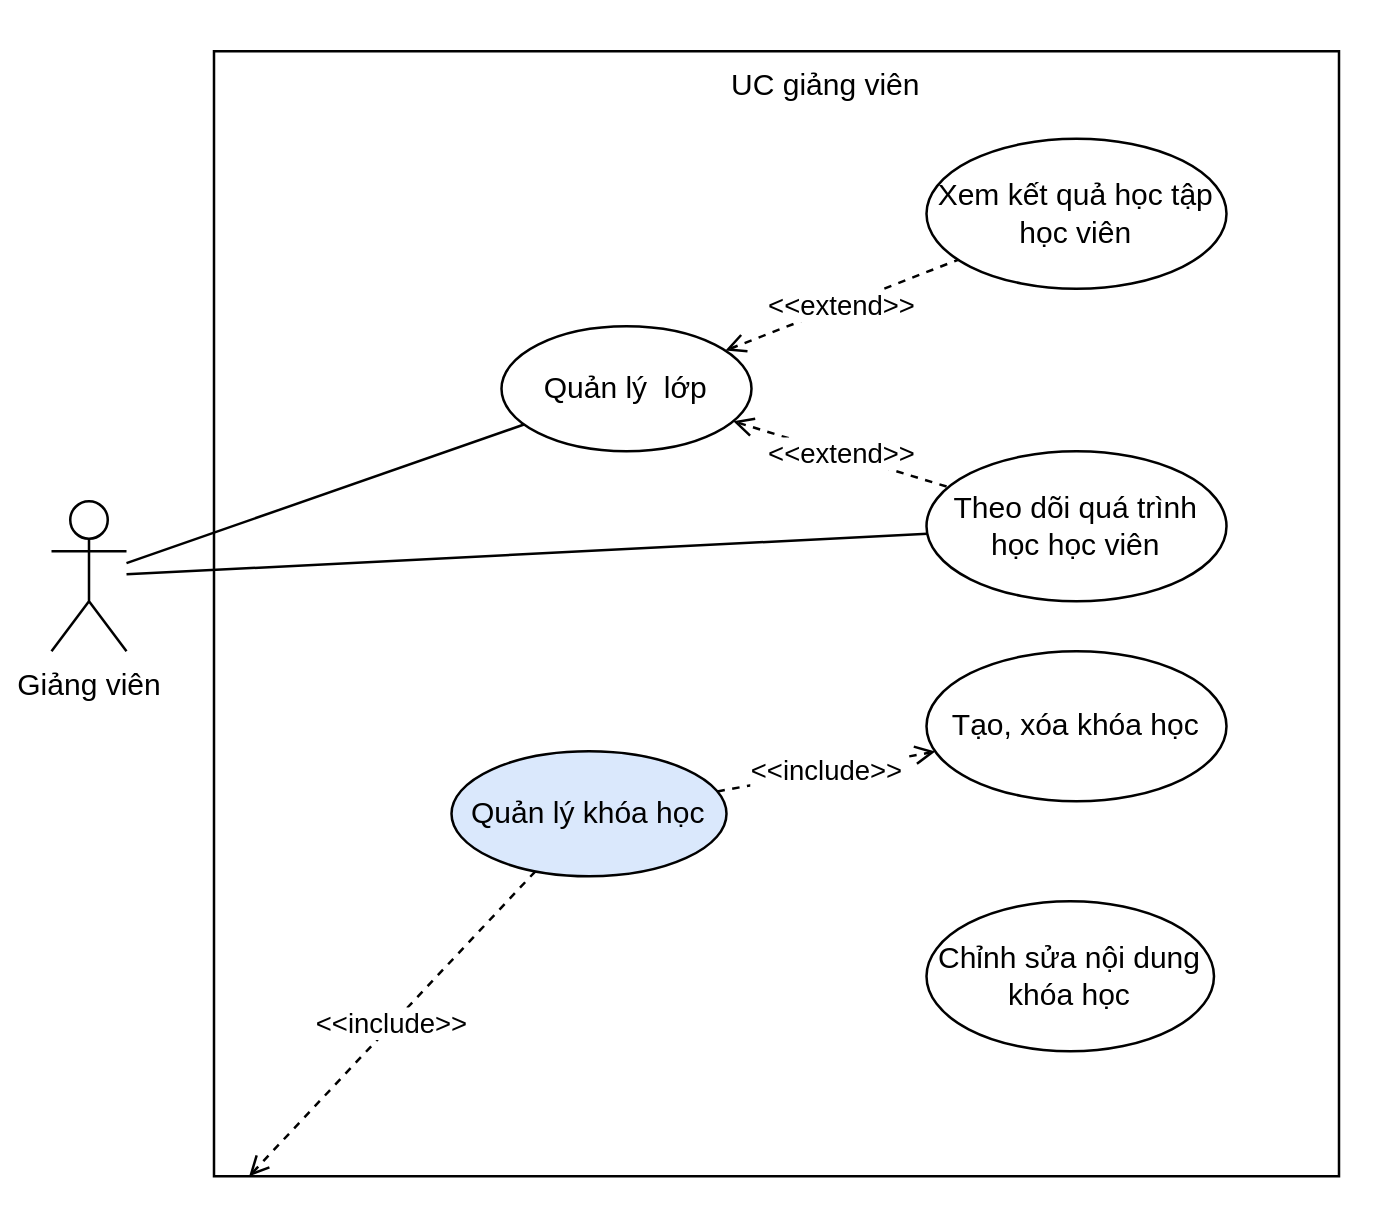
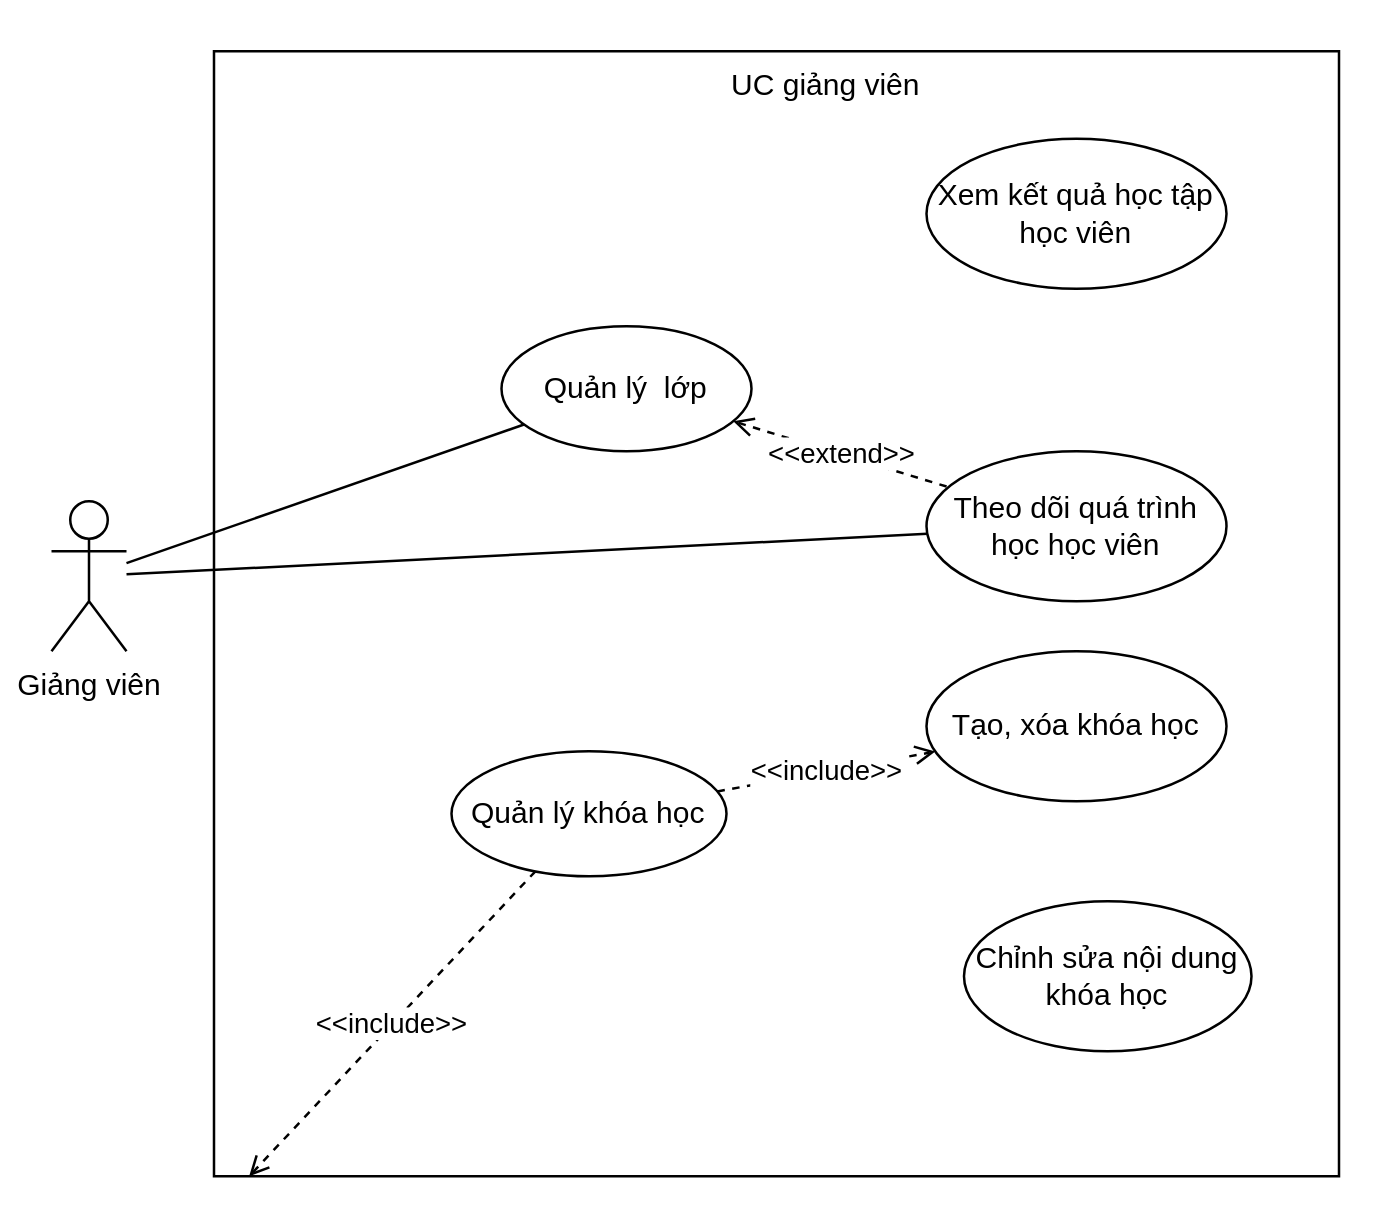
edge "Xem kết quả học tập học viên" -> "Quản lý lớp": removed, label "<<extend>>"
node "Quản lý khóa học": fillcolor #dae8fc -> #ffffff
node "Chỉnh sửa nội dung khóa học": moved (1070, 976) -> (1108, 976)
